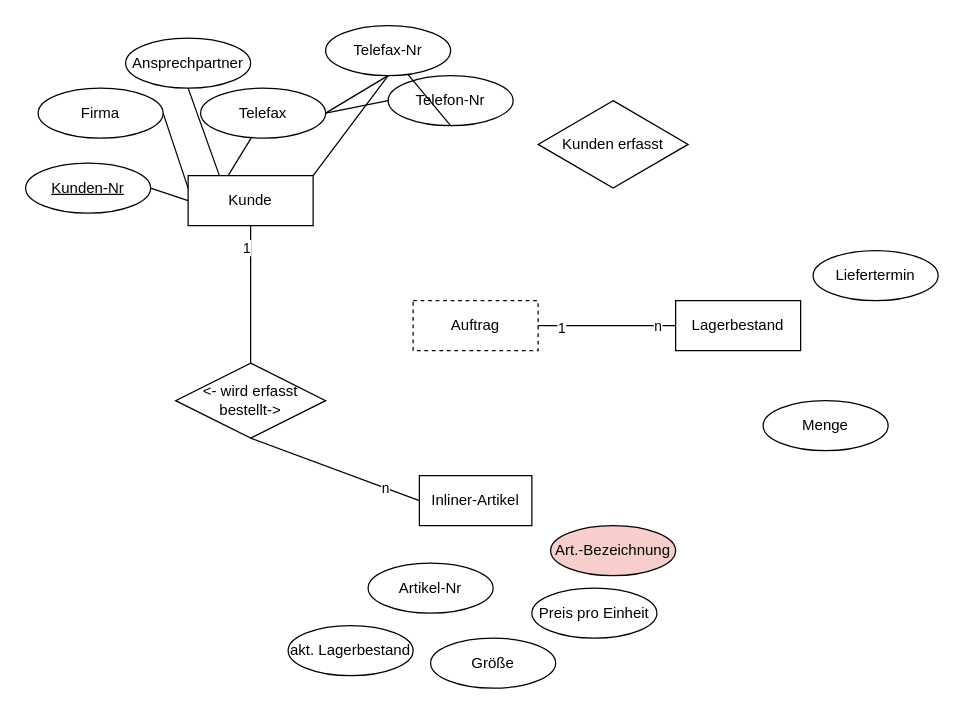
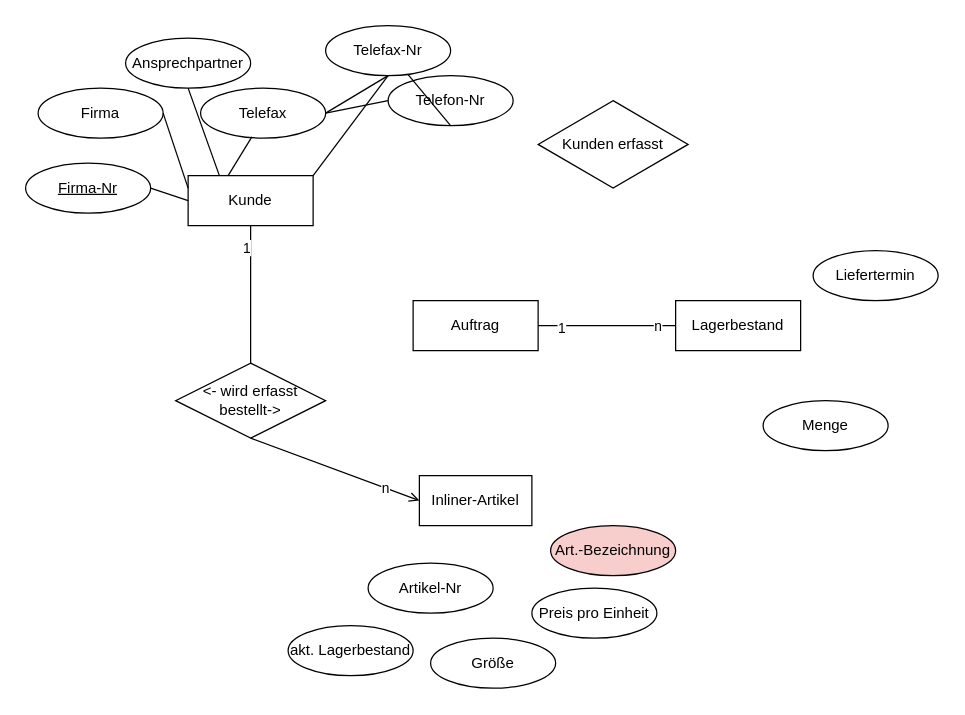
node "Kunden-Nr": label "Kunden-Nr" -> "Firma-Nr"
node "Auftrag": style dashed -> solid
edge "<- wird erfasst bestellt->" -- "Inliner-Artikel": arrowhead none -> open
